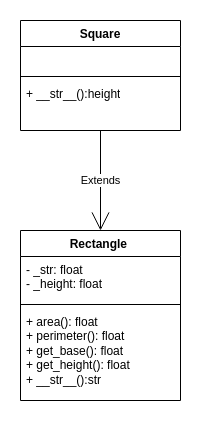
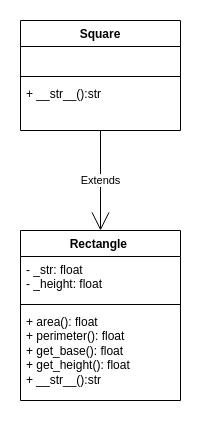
node "+ __str__():height": label "+ __str__():height" -> "+ __str__():str"
